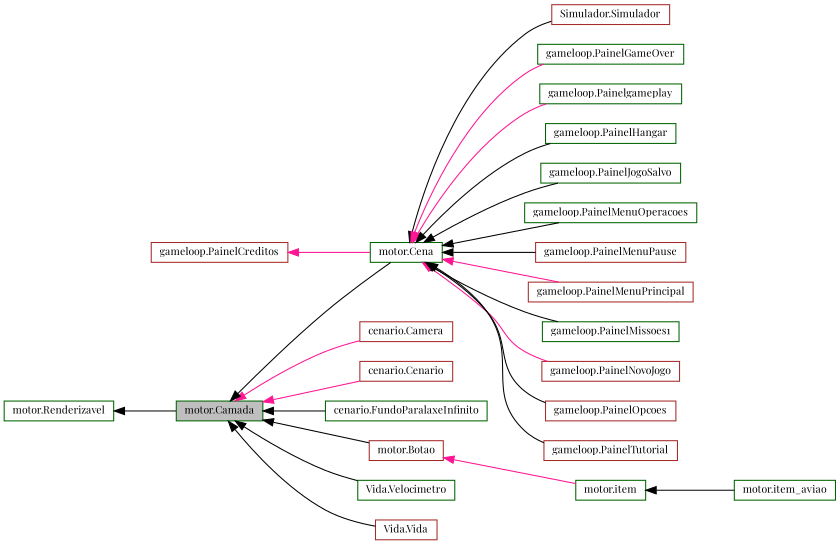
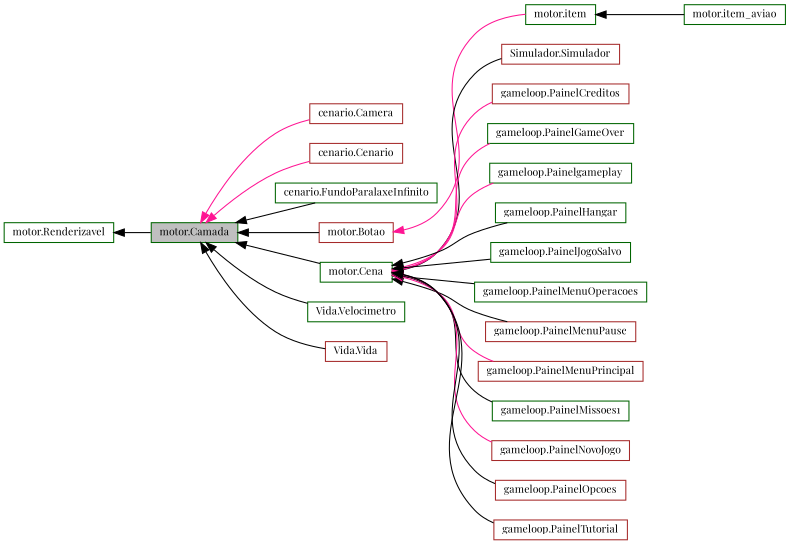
edge "motor.Cena" -> "gameloop.PainelCreditos": reversed
